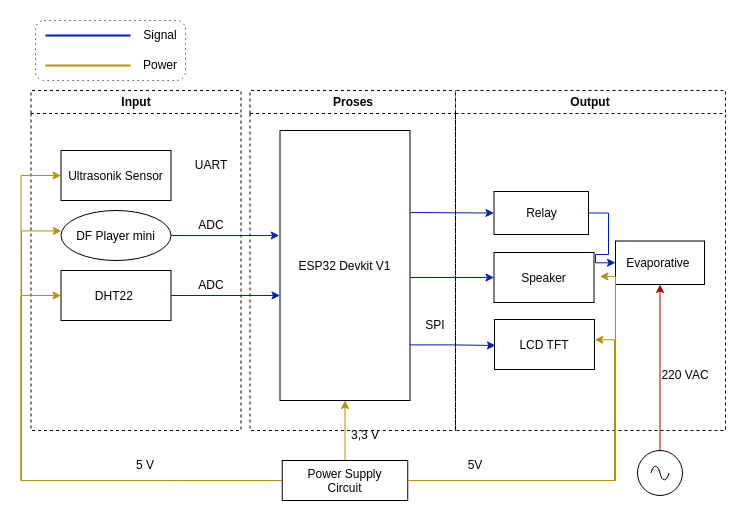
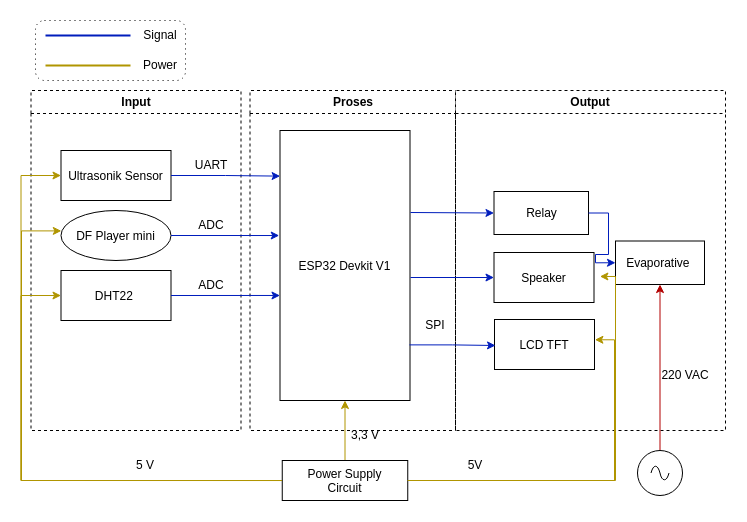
edge "Ultrasonik Sensor" -> "ESP32 Devkit V1": added
